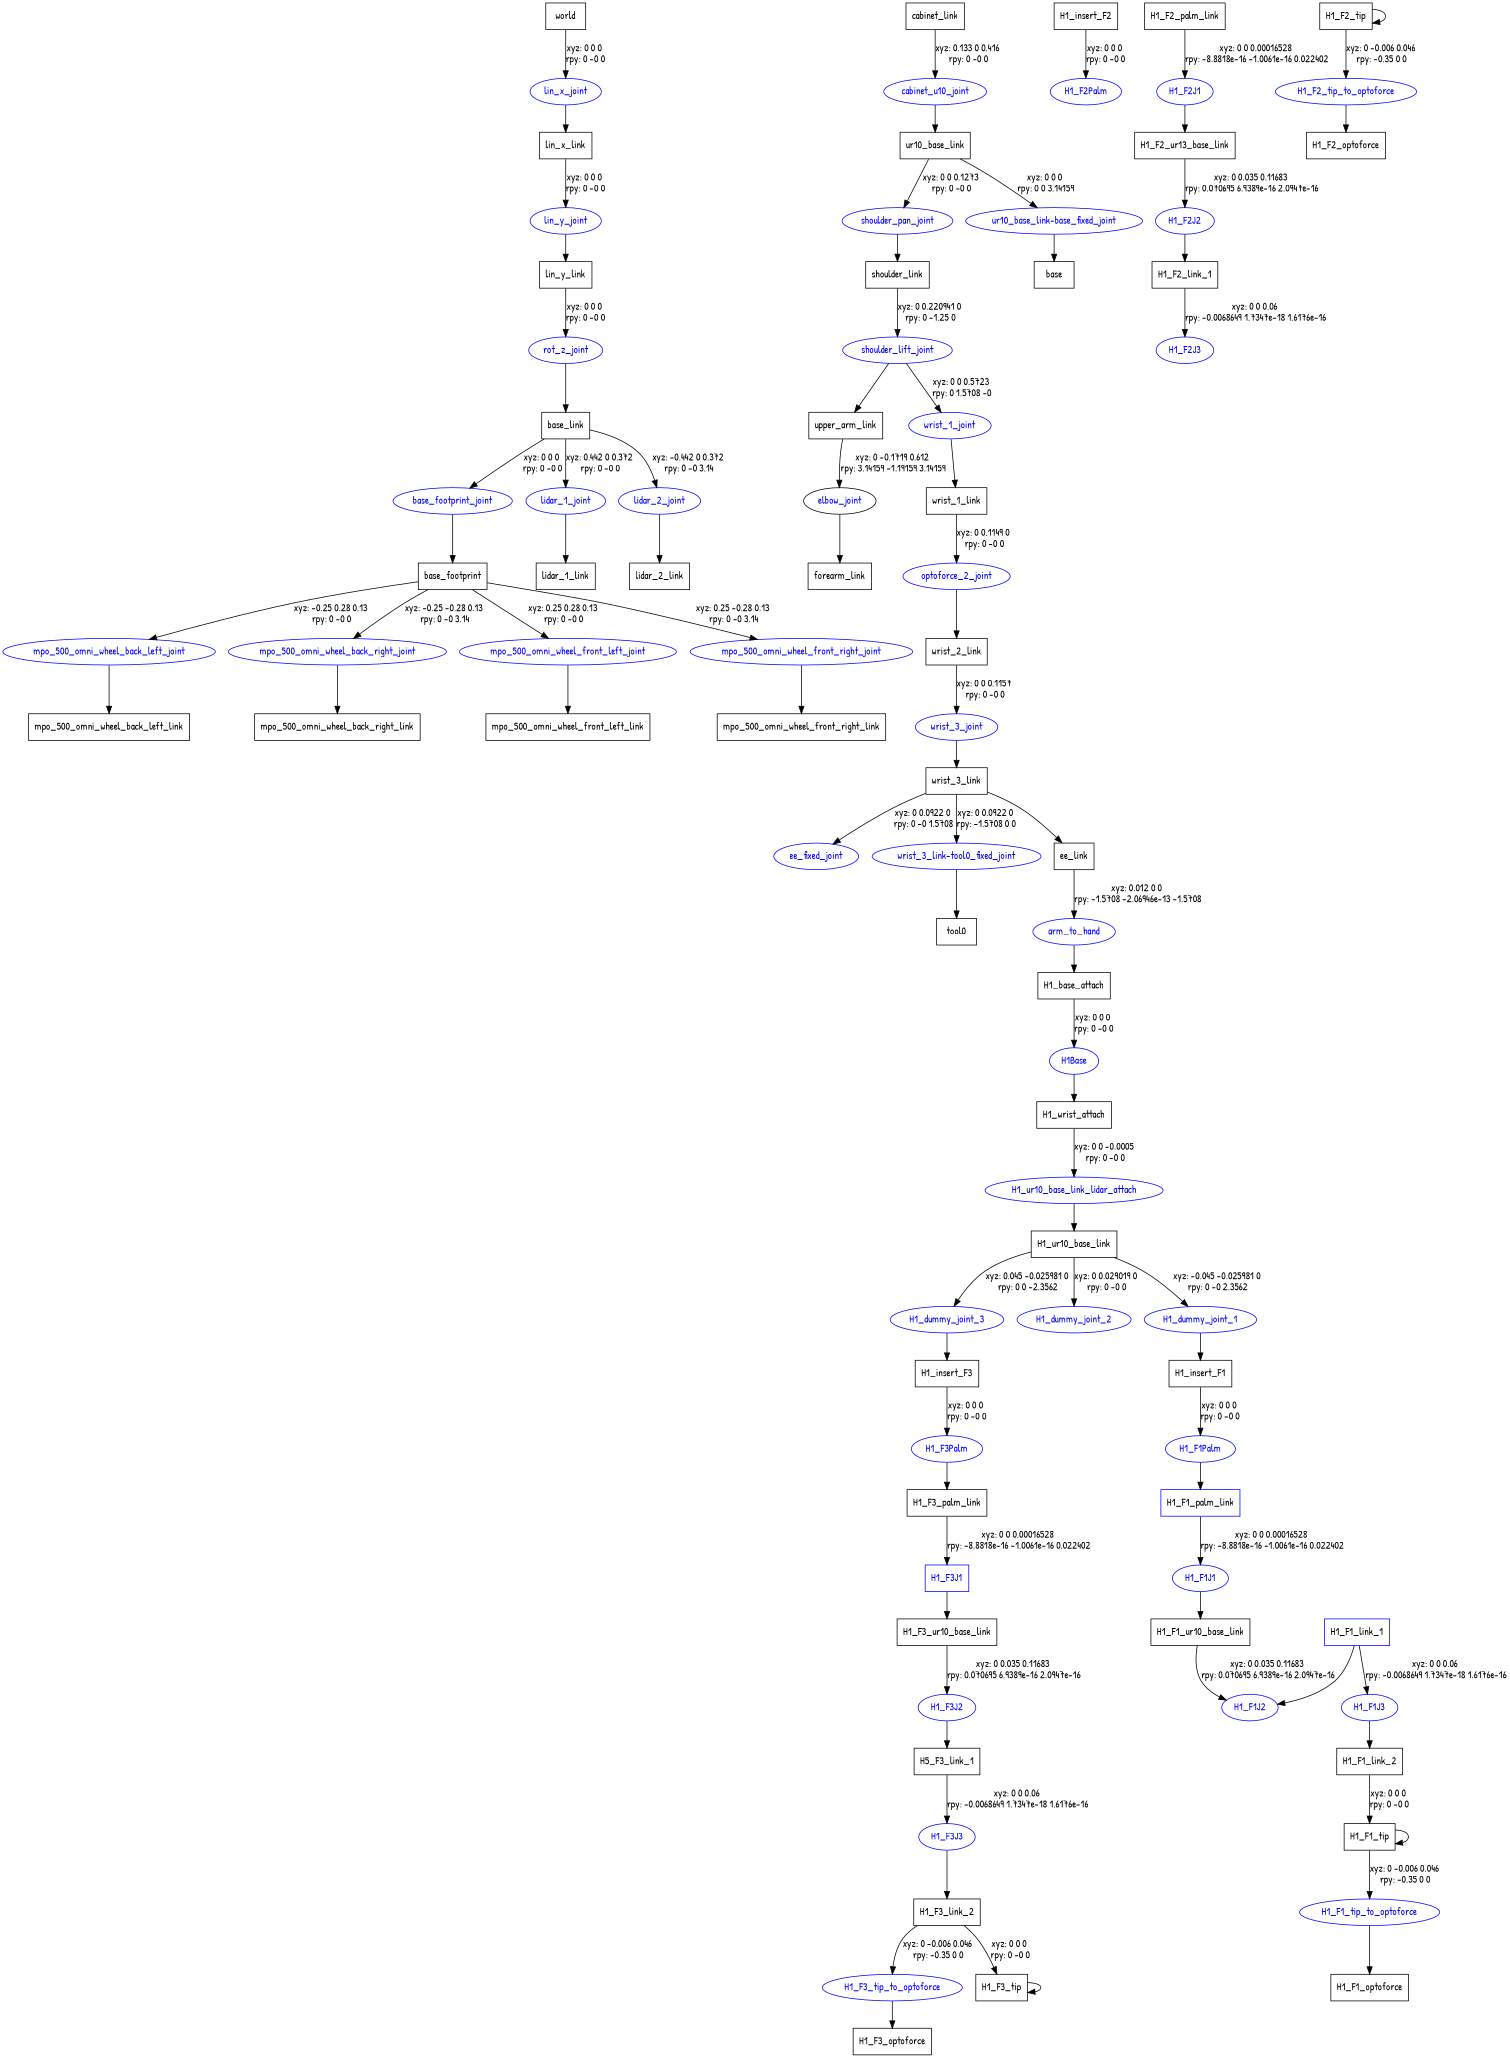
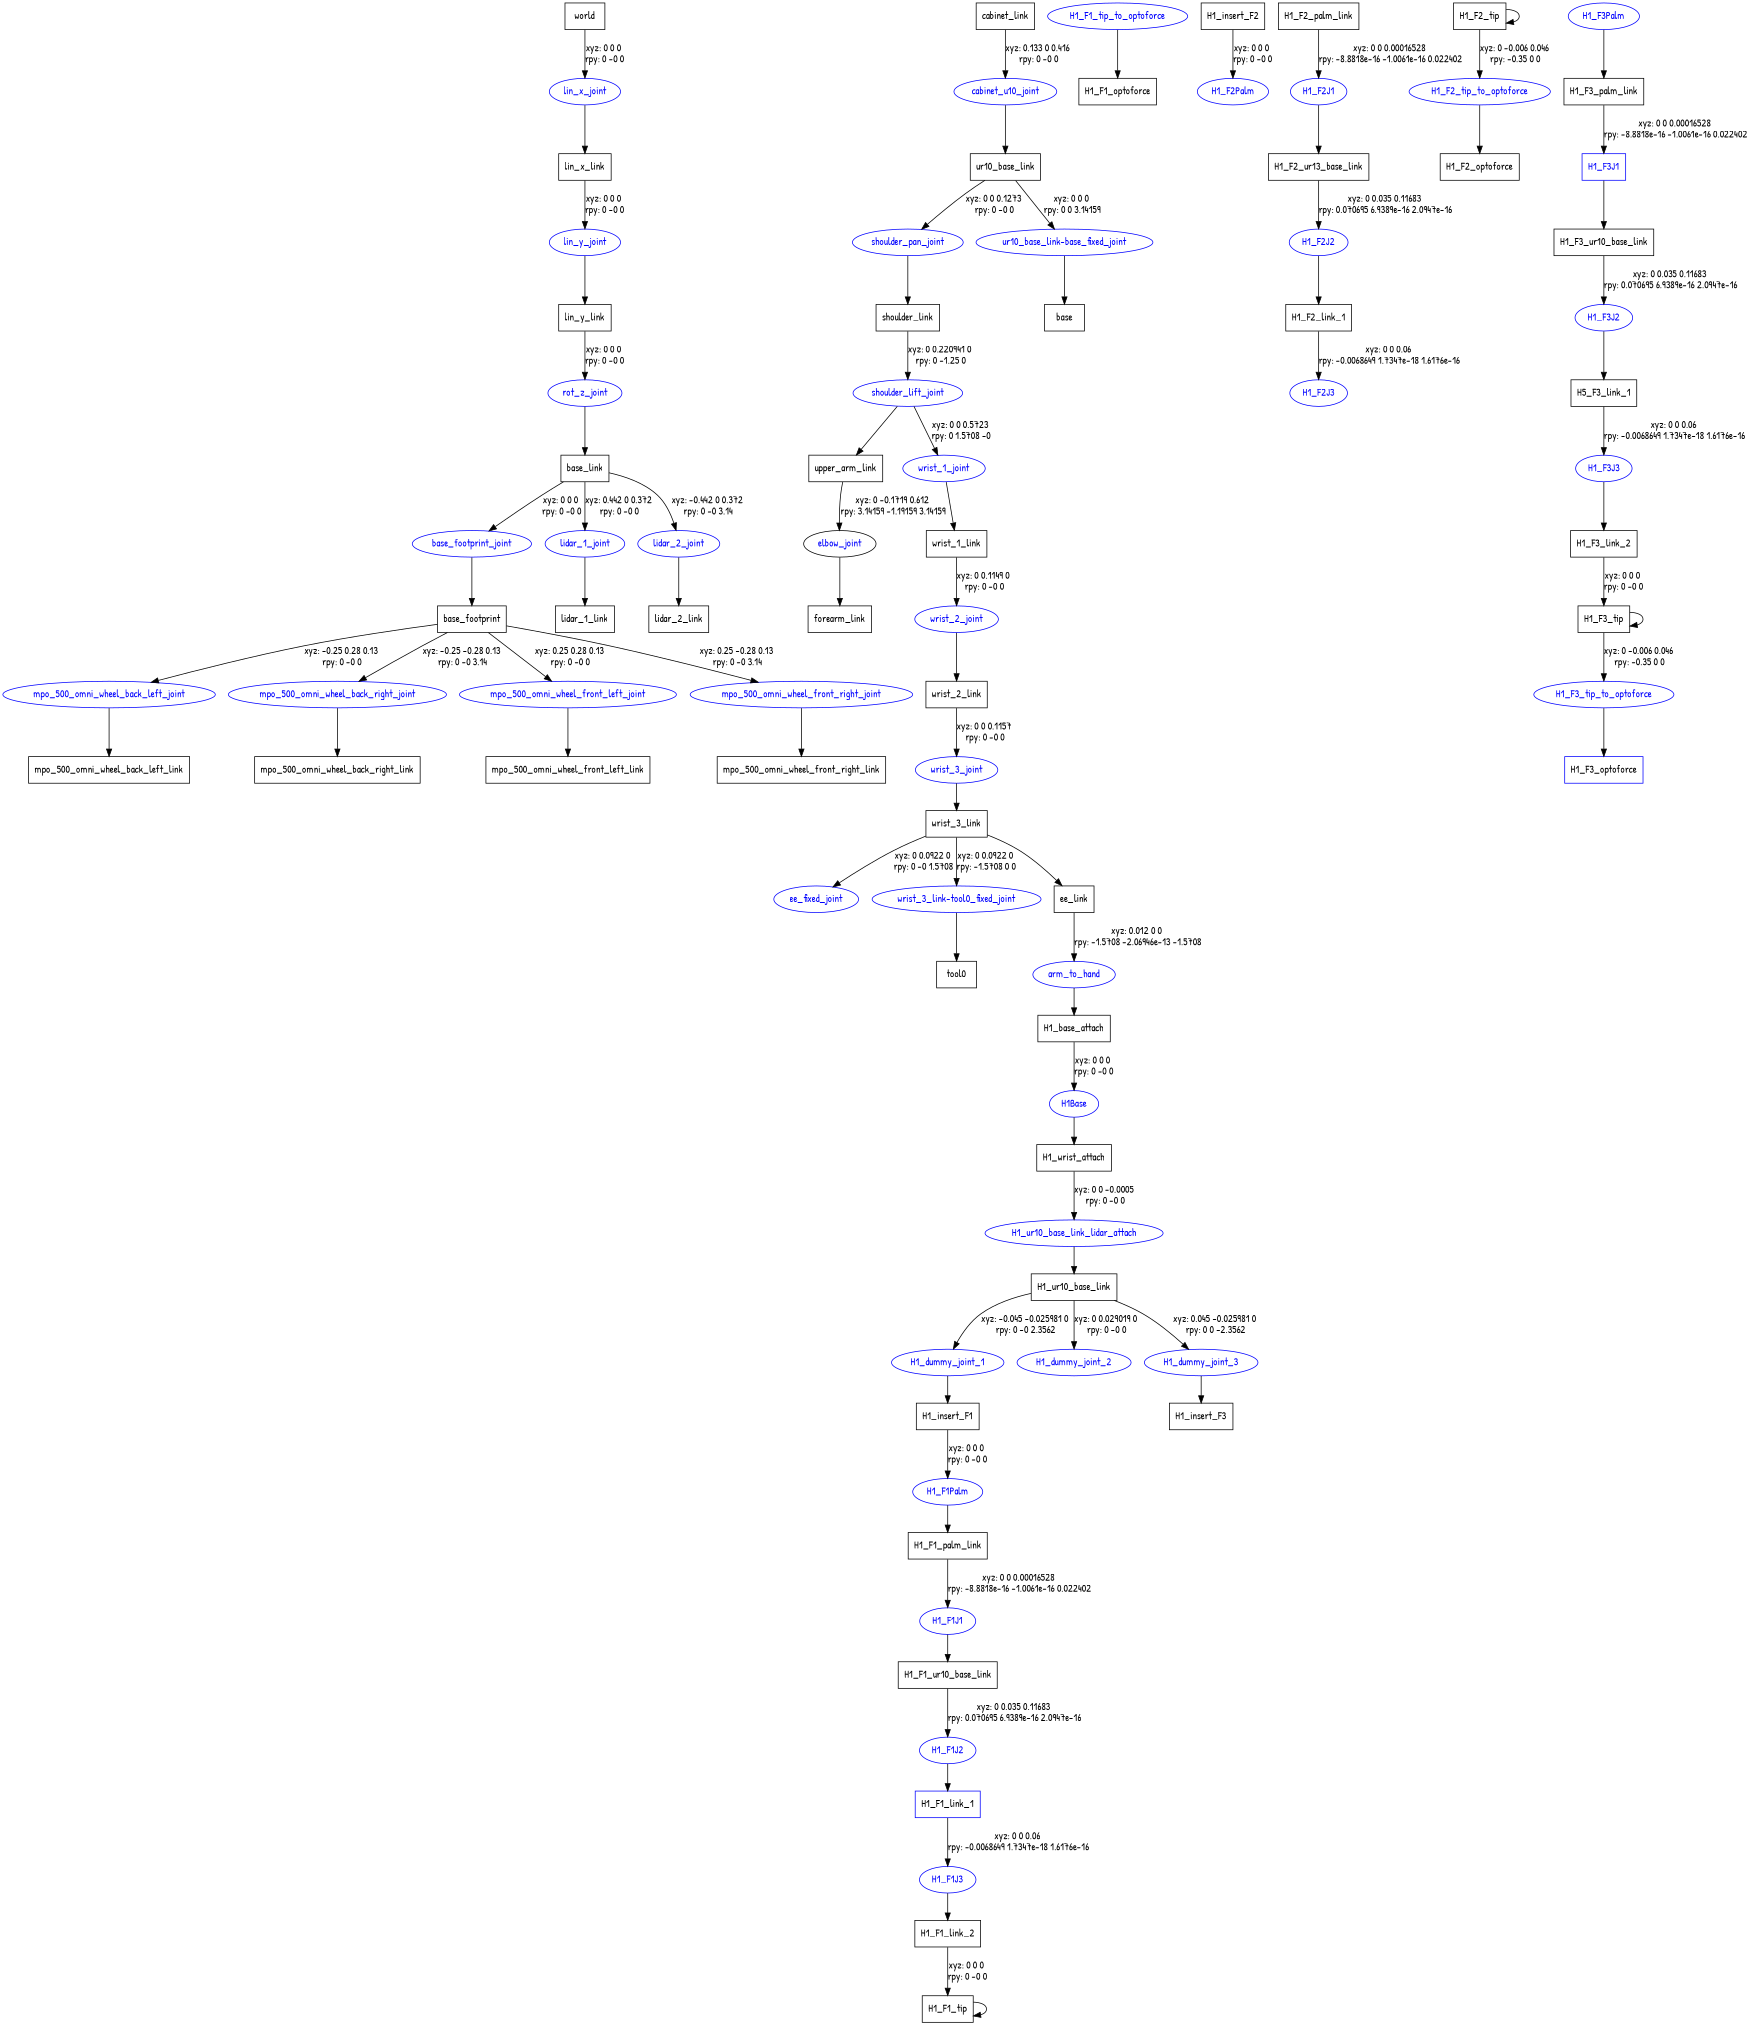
node "optoforce_2_joint": label "optoforce_2_joint" -> "wrist_2_joint"
edge "H1_insert_F3" -> "H1_F3Palm": removed, label "xyz: 0 0 0 rpy: 0 -0 0"
node "H1_F1_palm_link": color blue -> black
edge "H1_F1_link_1" -> "H1_F1J2": reversed
edge "H1_F1_tip" -> "H1_F1_tip_to_optoforce": removed, label "xyz: 0 -0.006 0.046 rpy: -0.35 0 0"
edge "H1_F3_link_2" -> "H1_F3_tip_to_optoforce": now "H1_F3_tip" -> "H1_F3_tip_to_optoforce"
node "H1_F3_optoforce": color black -> blue
